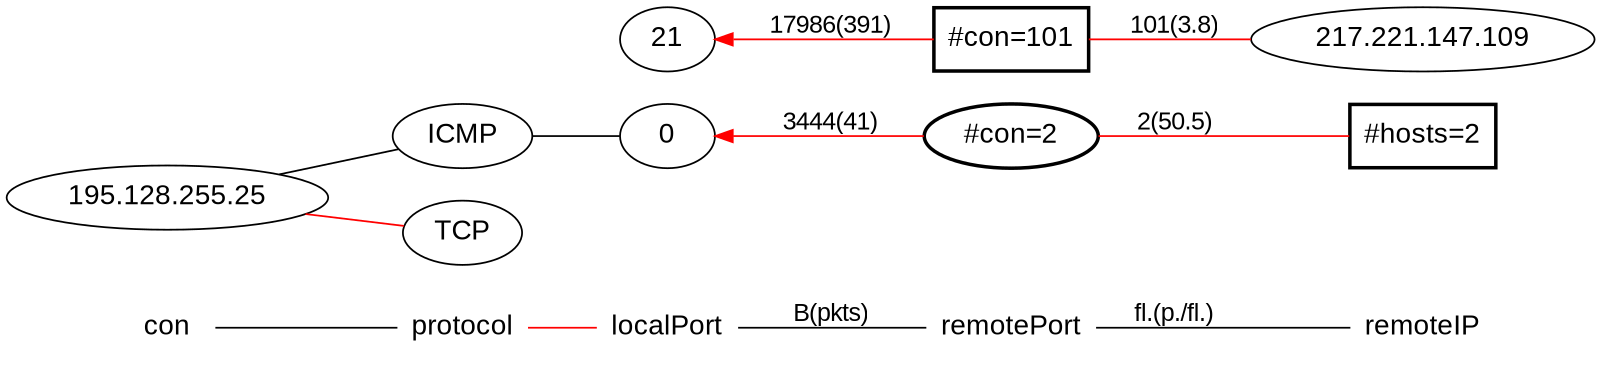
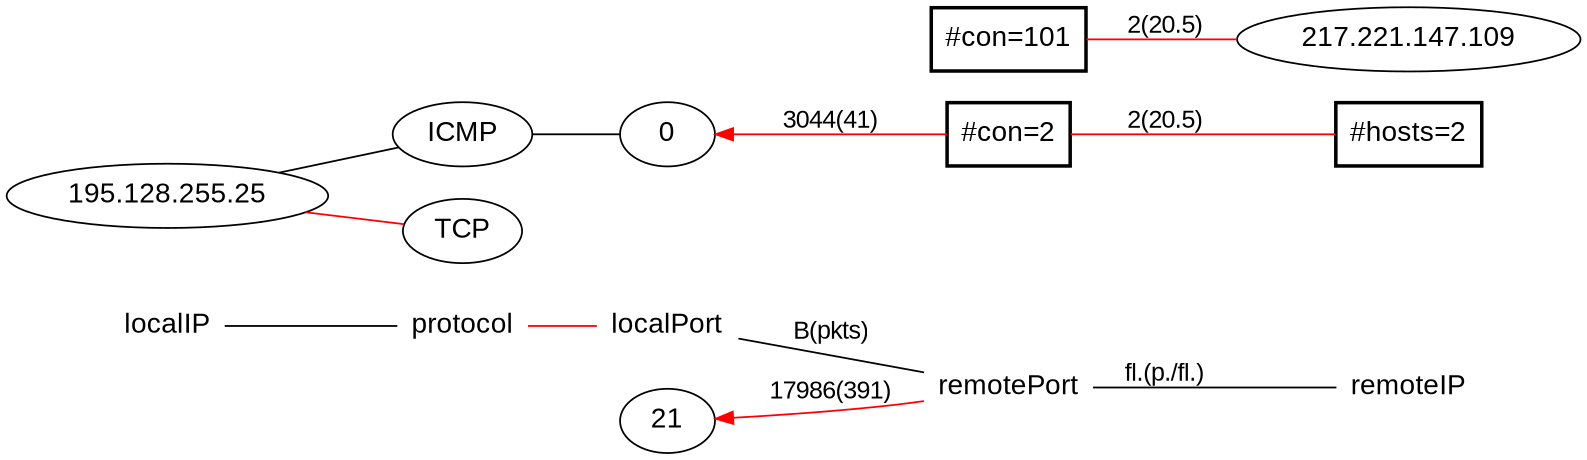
edge "#con=101" -- "217.221.147.109": label "101(3.8)" -> "2(20.5)"
edge "21" -- "#con=101": now "21" -- "remotePort"
edge "0" -- "#con=2": label "3444(41)" -> "3044(41)"
edge "#con=2" -- "#hosts=2": label "2(50.5)" -> "2(20.5)"
node "#con=2": shape ellipse -> box
node "con": label "con" -> "localIP"
